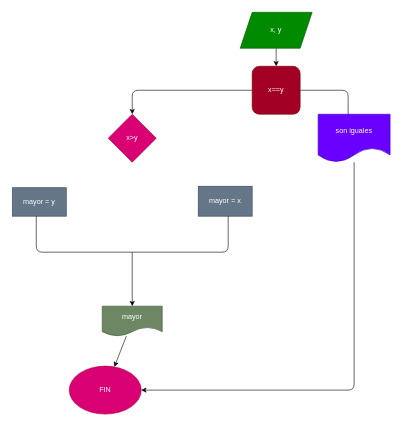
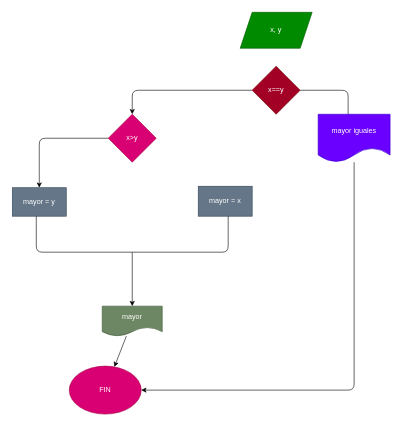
edge "x, y" -> "x==y": removed
node "x==y": shape rounded rectangle -> diamond
node "son iguales": label "son iguales" -> "mayor iguales"
edge "x>y" -> "mayor = y": added
